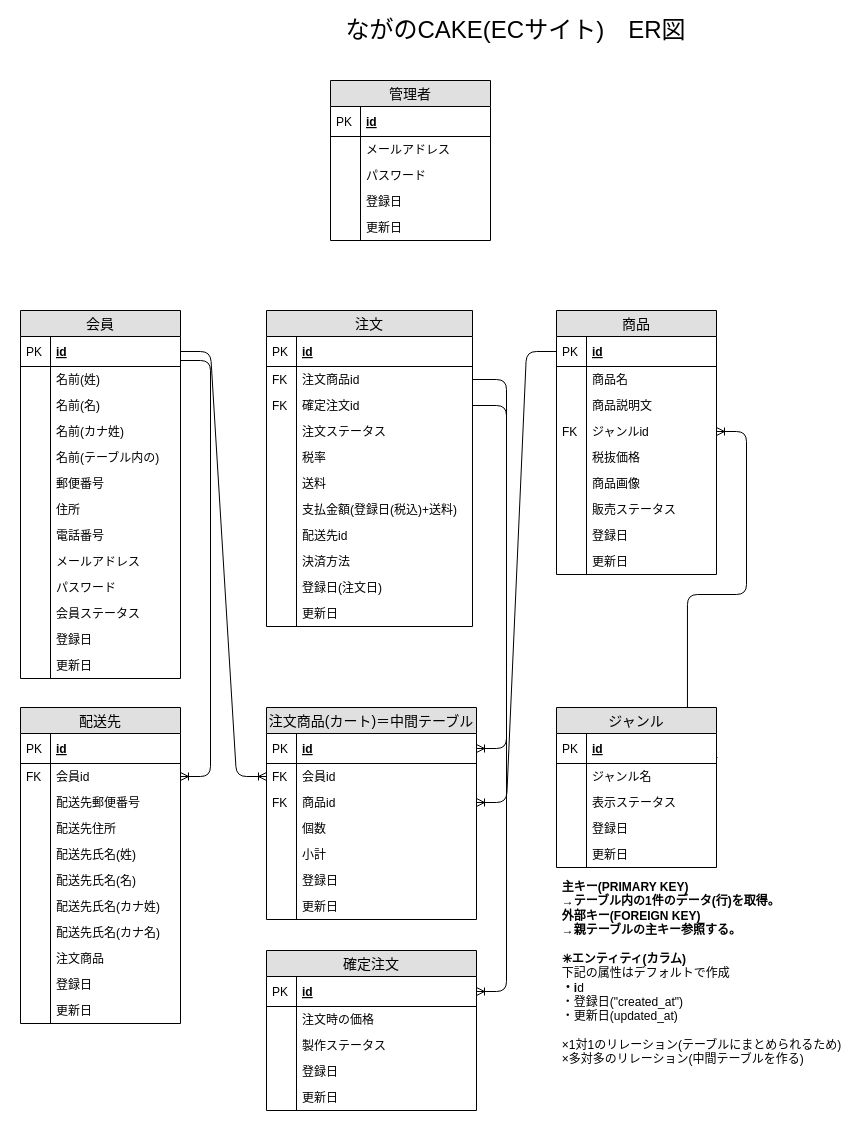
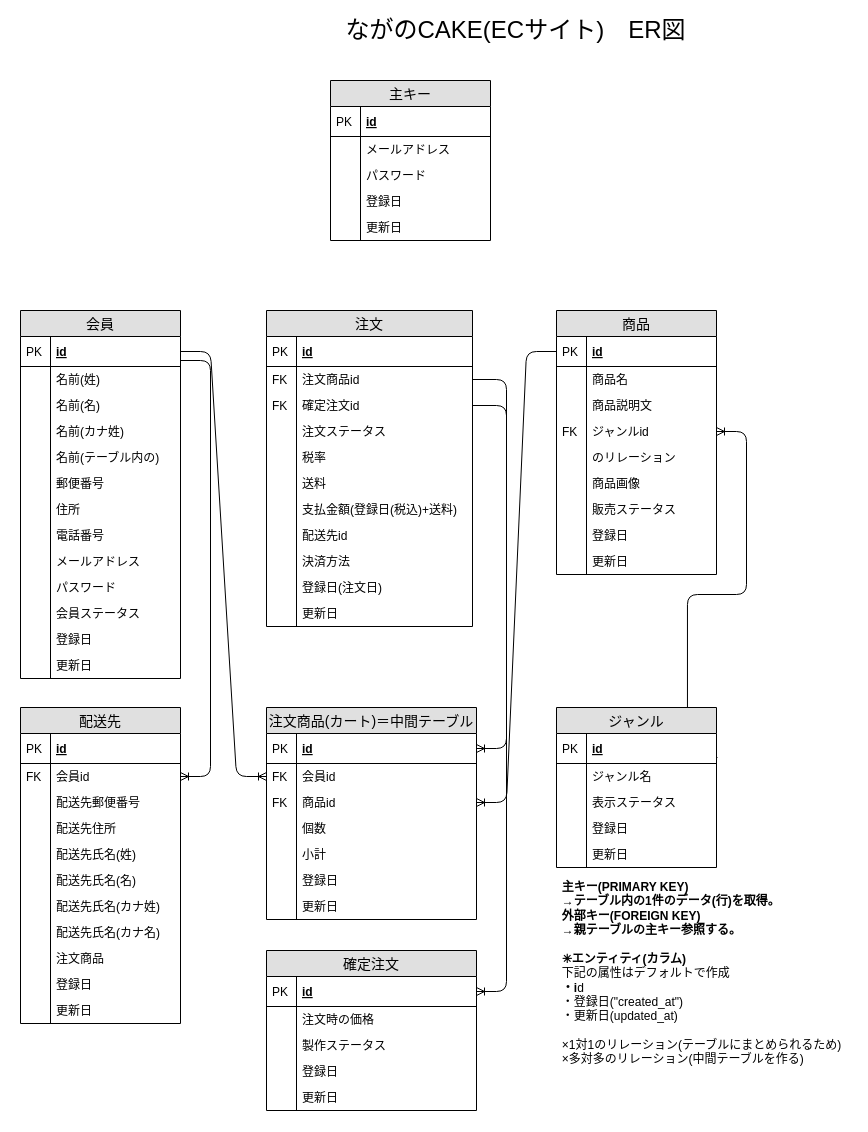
node "管理者": label "管理者" -> "主キー"
node "税抜価格": label "税抜価格" -> "のリレーション"
